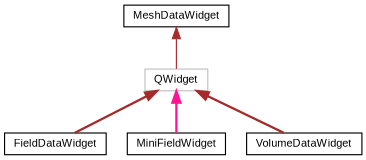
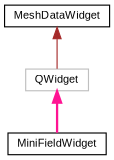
node "FieldDataWidget": removed
node "VolumeDataWidget": removed
